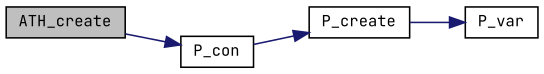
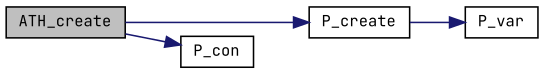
edge "P_con" -> "P_create": now "ATH_create" -> "P_create"
